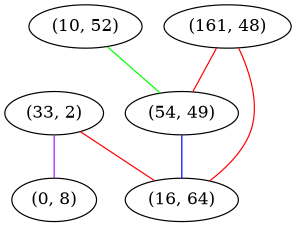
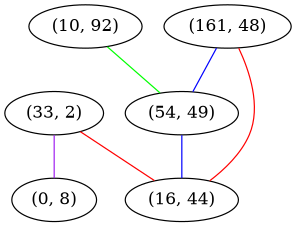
node "(10, 52)": label "(10, 52)" -> "(10, 92)"
edge "(161, 48)" -- "(54, 49)": color red -> blue
node "(16, 64)": label "(16, 64)" -> "(16, 44)"
